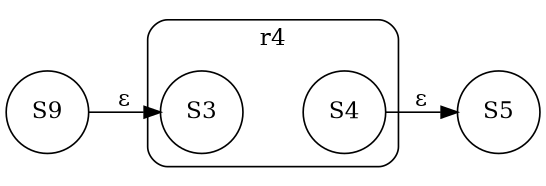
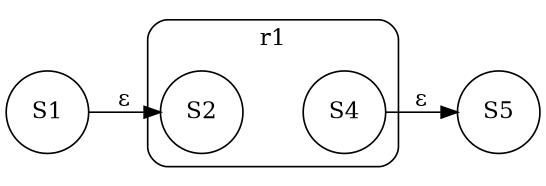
cluster "r4": label "r4" -> "r1"
node "S9": label "S9" -> "S1"
node "S3": label "S3" -> "S2"
